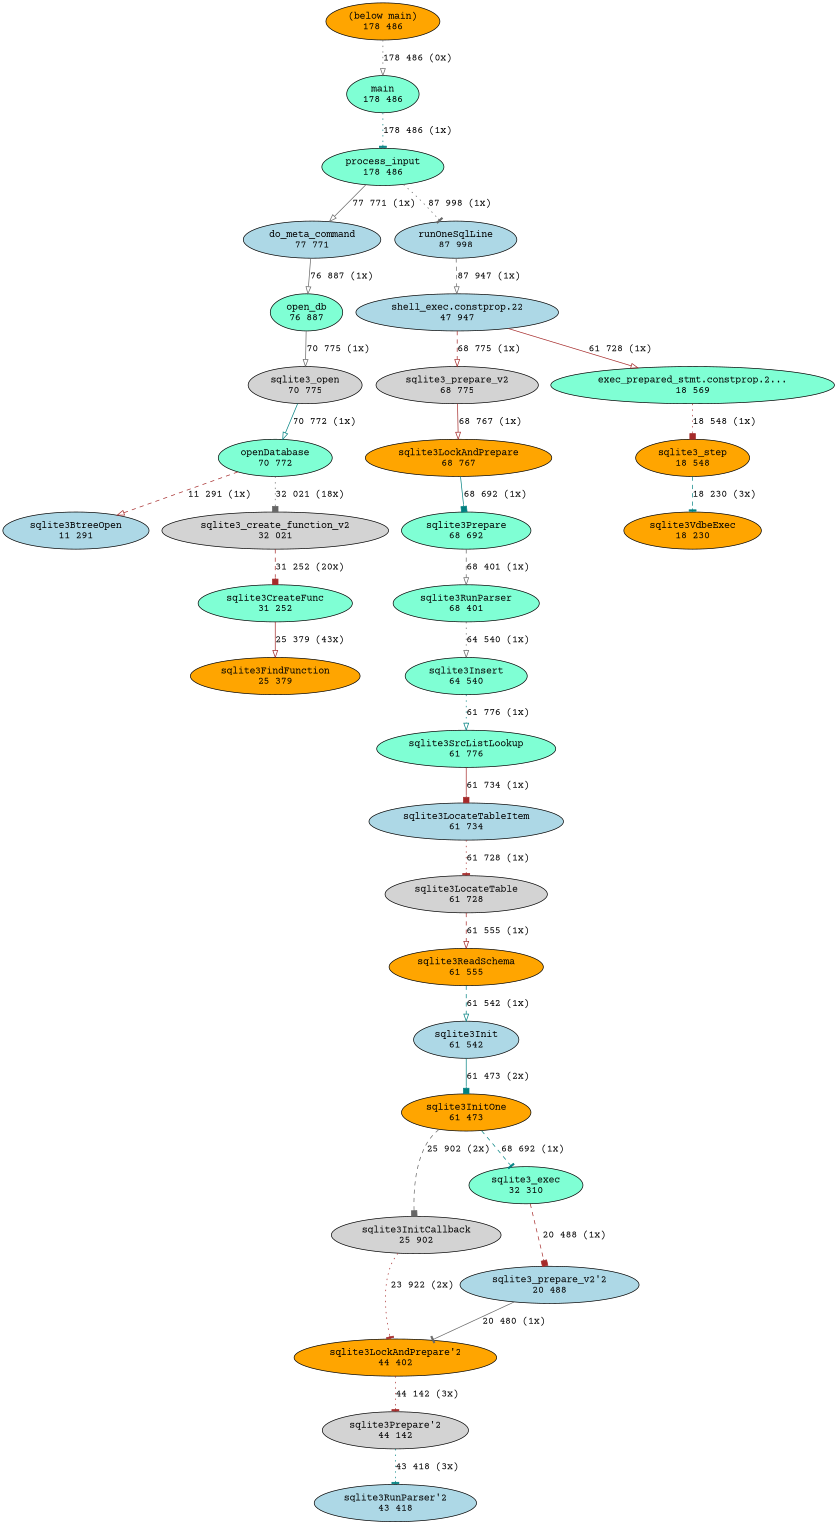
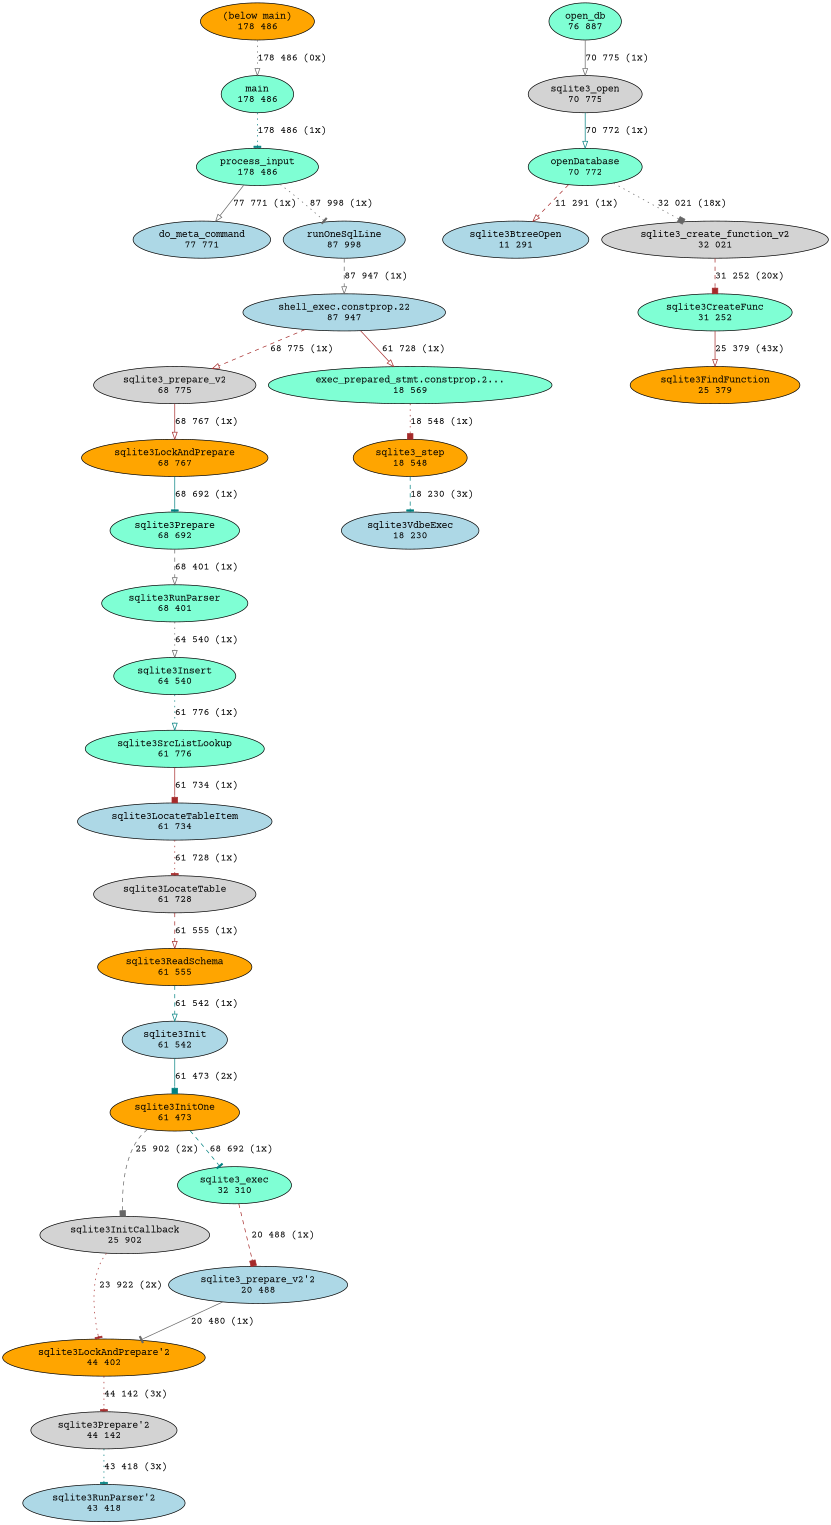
edge "do_meta_command 77 771" -> "open_db 76 887": removed, label "76 887 (1x)"
node "shell_exec.constprop.22 47 947": label "shell_exec.constprop.22 47 947" -> "shell_exec.constprop.22 87 947"
edge "sqlite3LockAndPrepare 68 767" -> "sqlite3Prepare 68 692": arrowhead box -> tee
node "sqlite3VdbeExec 18 230": fillcolor orange -> lightblue
